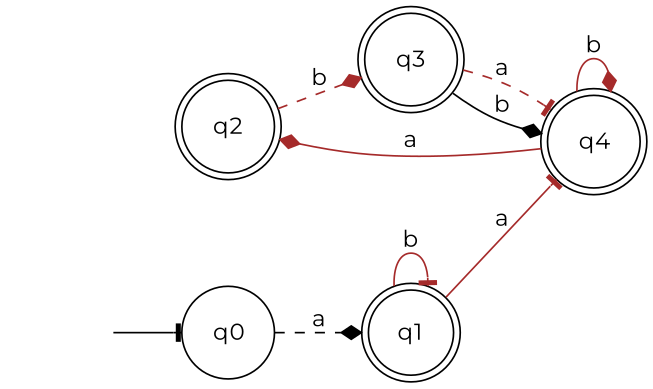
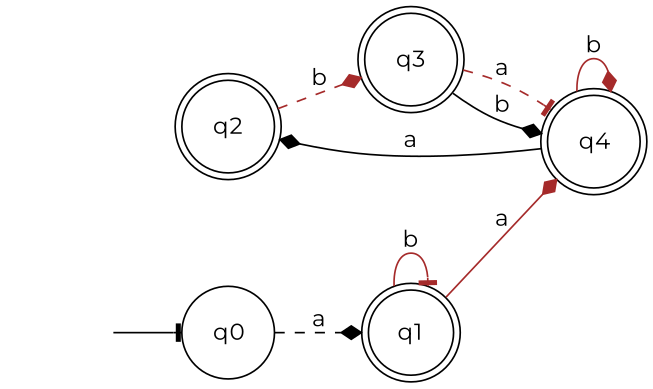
edge "q4" -> "q2": color brown -> black
edge "q1" -> "q4": arrowhead tee -> diamond
